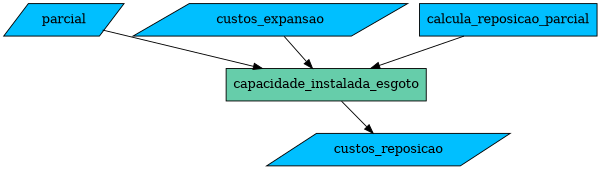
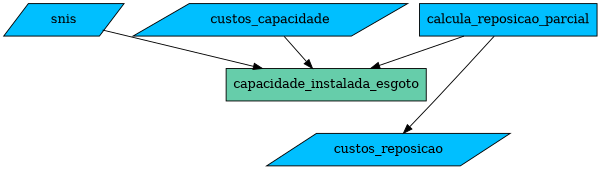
node "parcial": label "parcial" -> "snis"
node "custos_expansao": label "custos_expansao" -> "custos_capacidade"
edge "capacidade_instalada_esgoto" -> "custos_reposicao": now "calcula_reposicao_parcial" -> "custos_reposicao"
